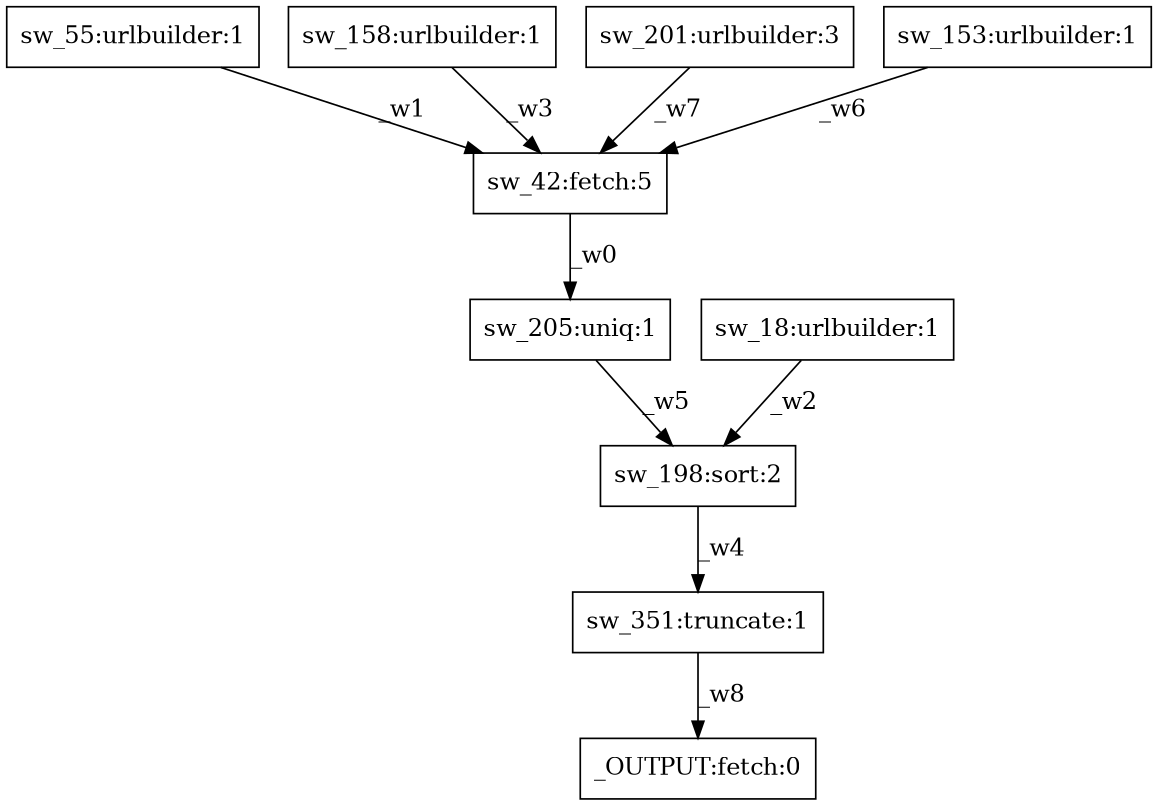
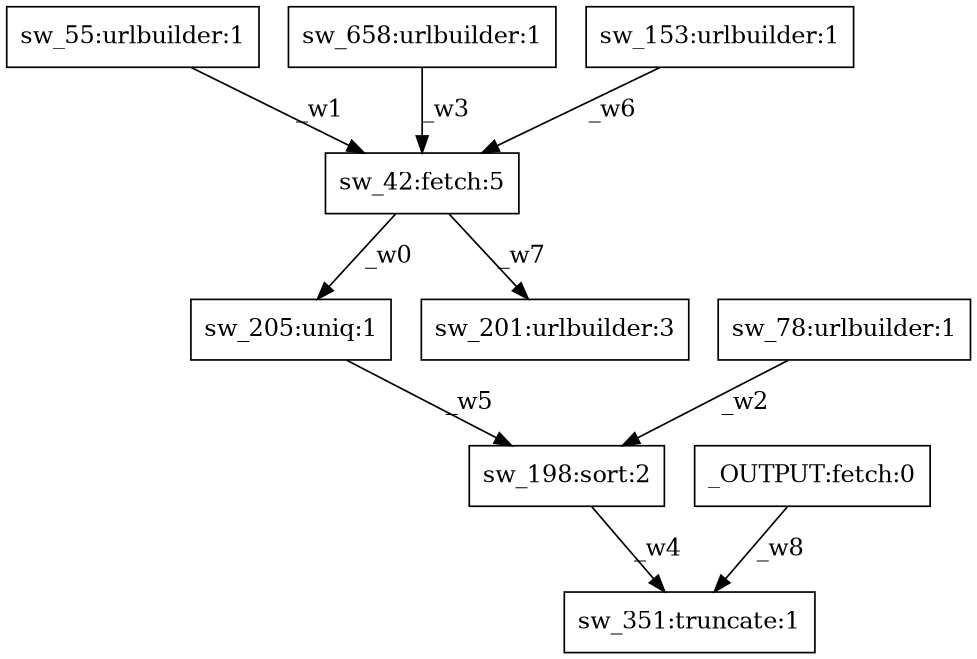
node "sw_158:urlbuilder:1": label "sw_158:urlbuilder:1" -> "sw_658:urlbuilder:1"
edge "sw_201:urlbuilder:3" -> "sw_42:fetch:5": reversed
node "sw_18:urlbuilder:1": label "sw_18:urlbuilder:1" -> "sw_78:urlbuilder:1"
edge "sw_351:truncate:1" -> "_OUTPUT:fetch:0": reversed
